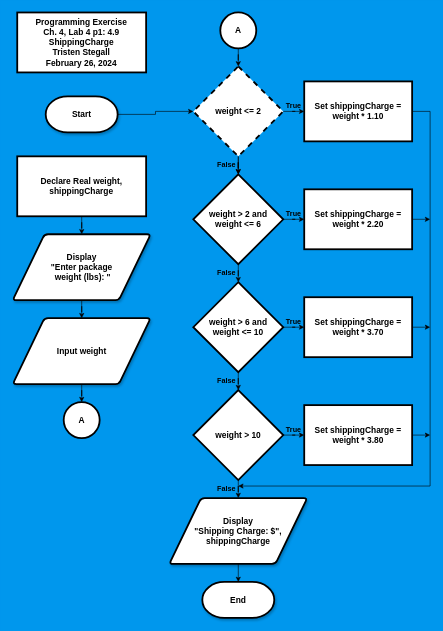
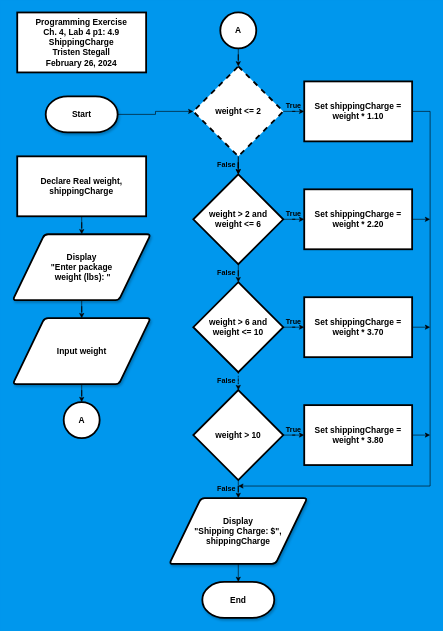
edge "weight > 6 and weight <= 10" -> "weight > 10": style solid -> dashed
